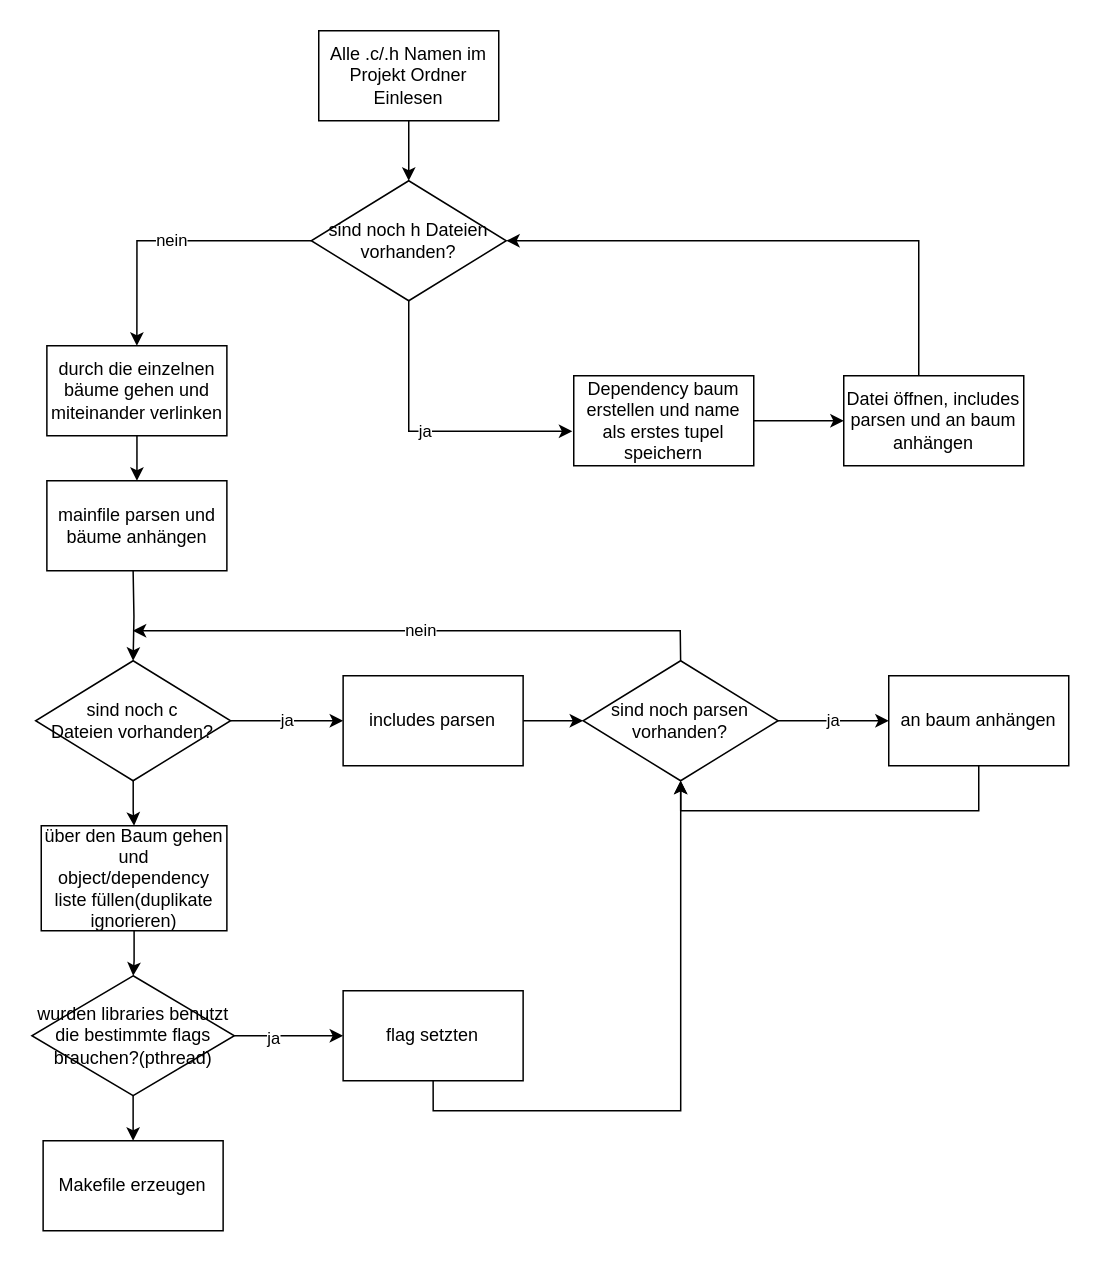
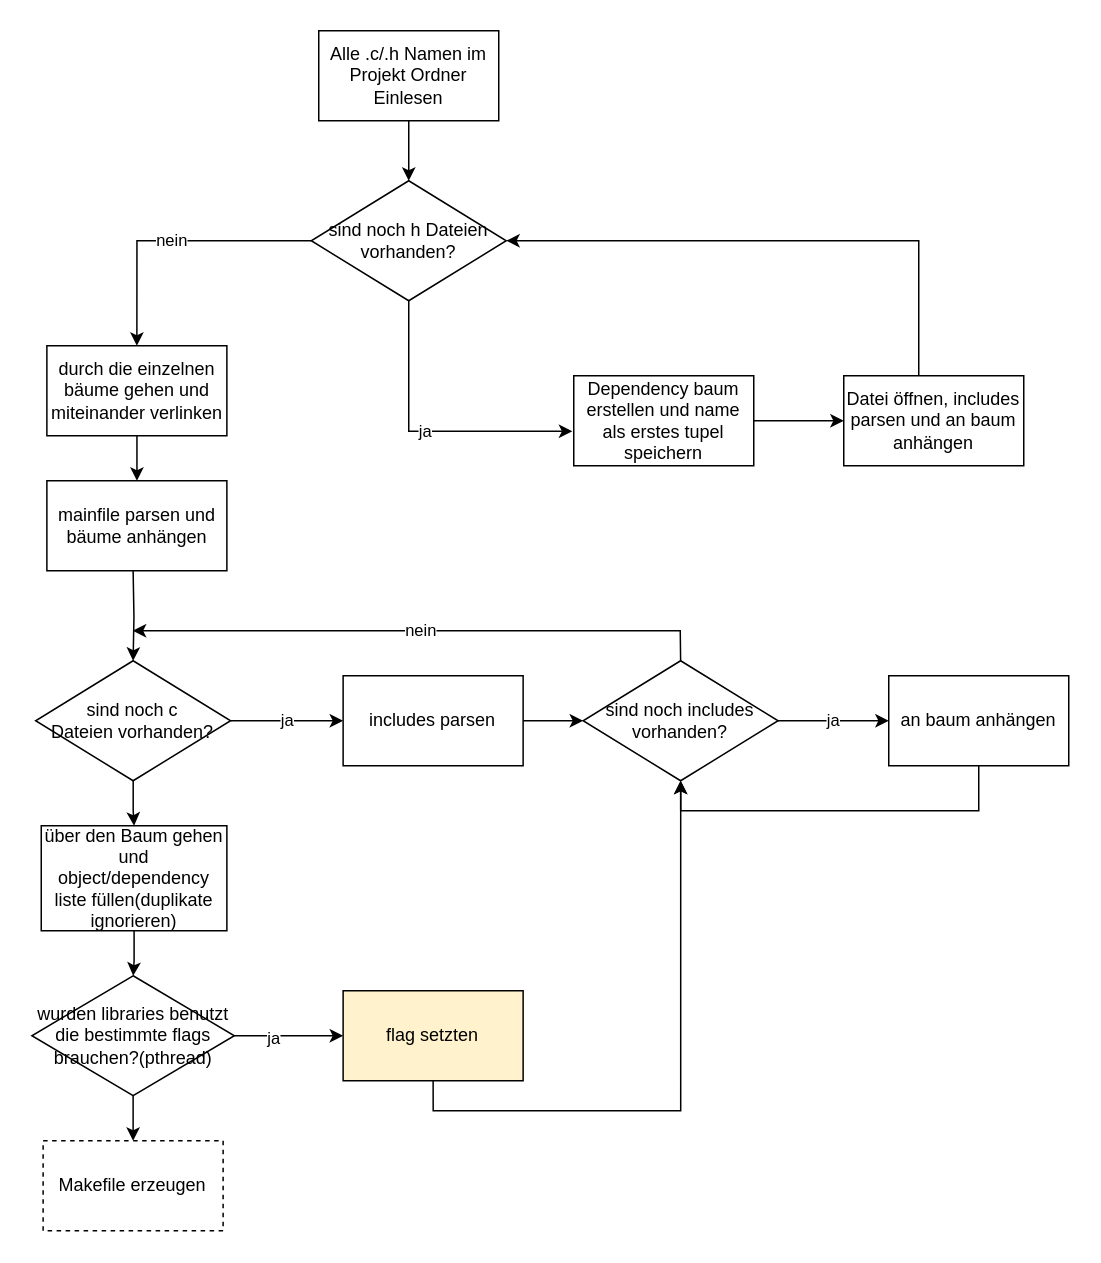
node "sind noch parsen vorhanden?": label "sind noch parsen vorhanden?" -> "sind noch includes vorhanden?"
node "flag setzten": fillcolor #ffffff -> #fff2cc
node "Makefile erzeugen": style solid -> dashed
